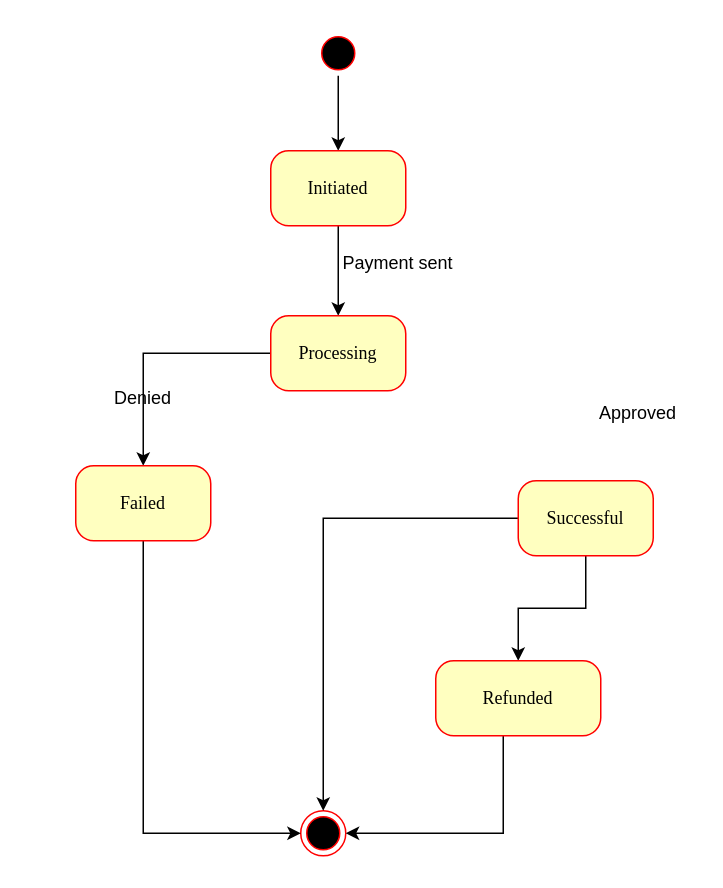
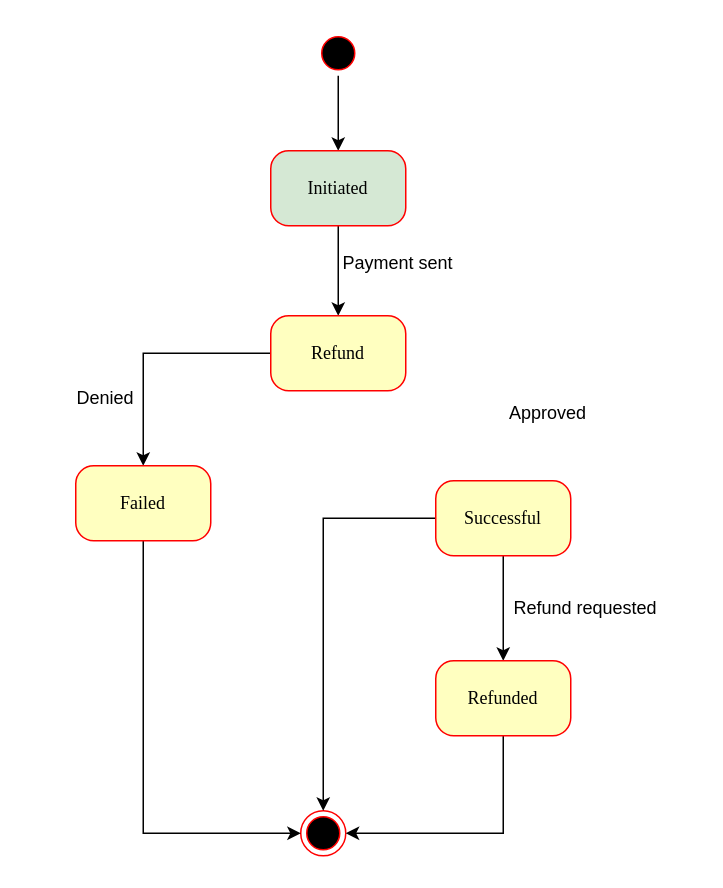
node "Initiated": fillcolor #ffffc0 -> #d5e8d4
node "Processing": label "Processing" -> "Refund"
node "Denied": moved (143, 398) -> (106, 398)
node "Approved": moved (638, 413) -> (548, 413)
node "Successful": moved (586, 518) -> (503, 518)
node "Refund requested": added
node "Refunded": size 165x75 -> 135x75
